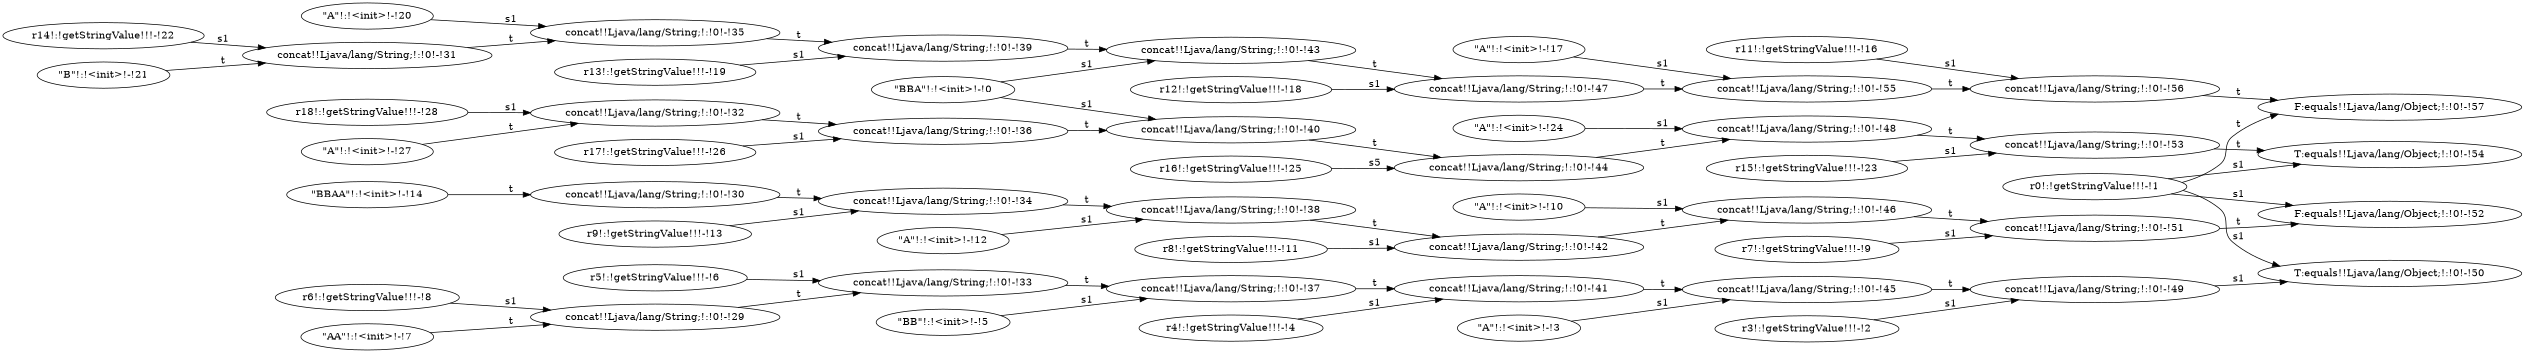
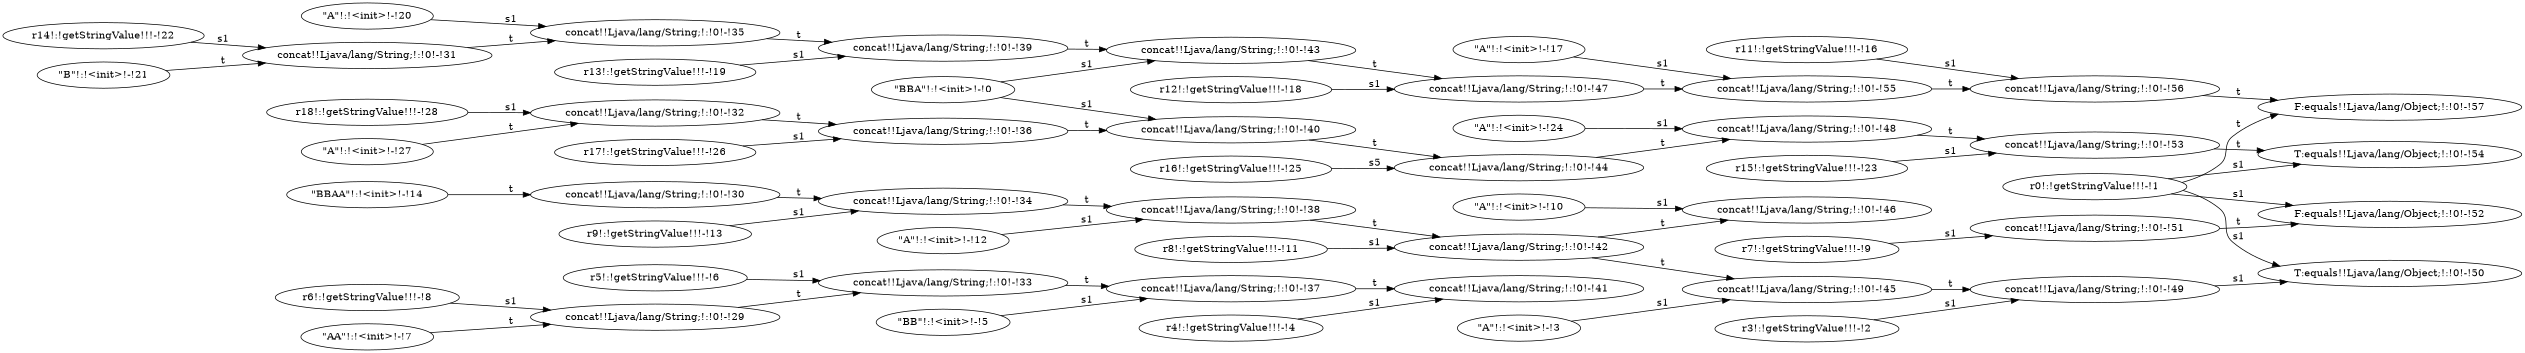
edge "concat!!Ljava/lang/String;!:!0!-!46" -> "concat!!Ljava/lang/String;!:!0!-!51": removed, label "t"
edge "concat!!Ljava/lang/String;!:!0!-!41" -> "concat!!Ljava/lang/String;!:!0!-!45": now "concat!!Ljava/lang/String;!:!0!-!42" -> "concat!!Ljava/lang/String;!:!0!-!45"
